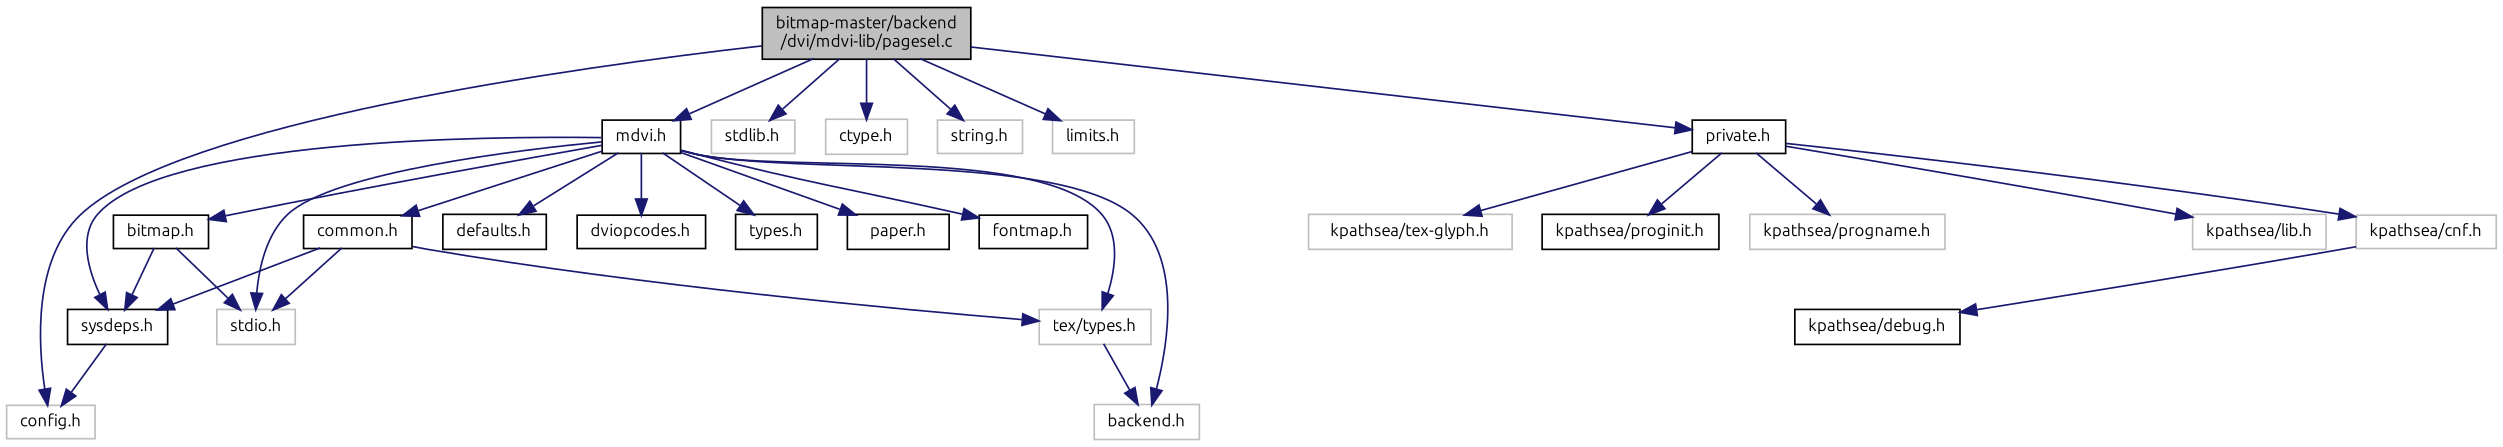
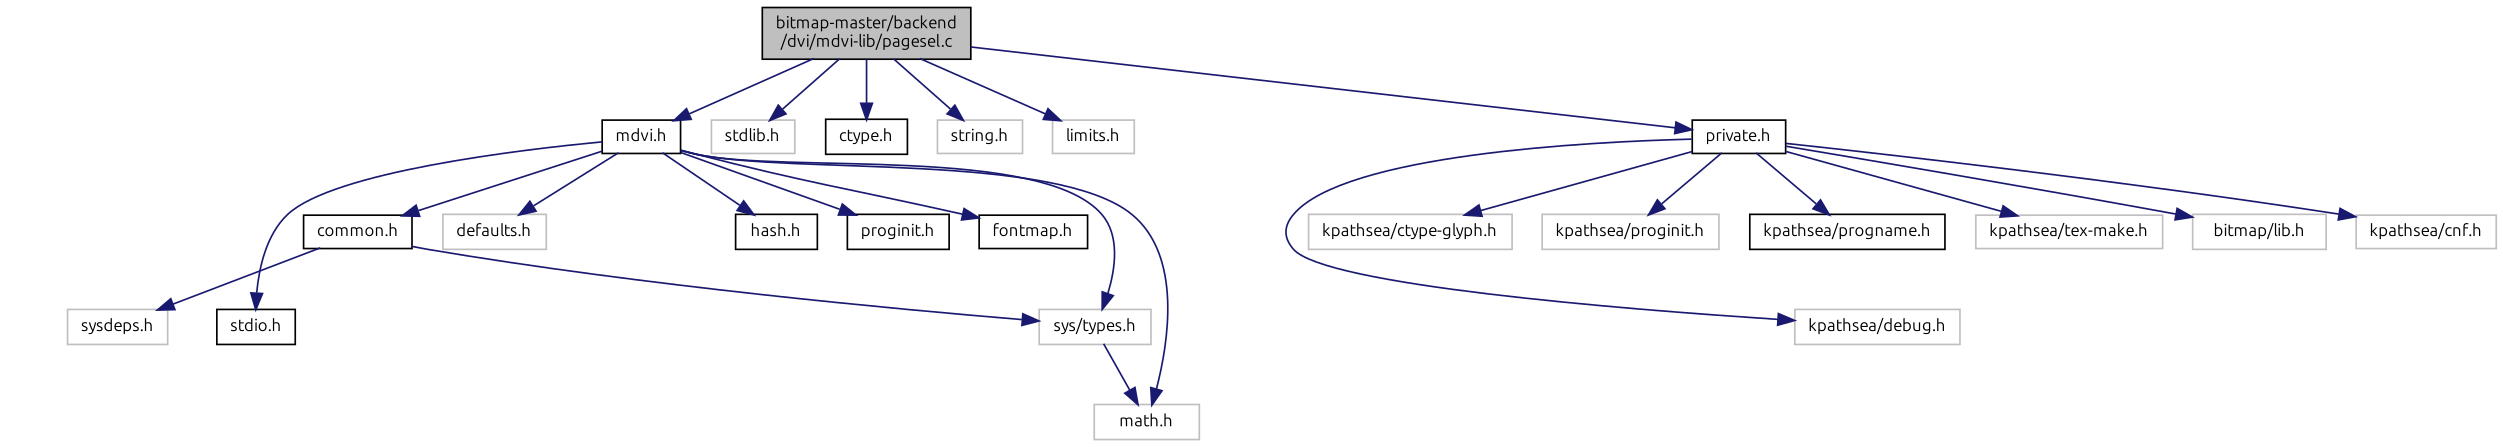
node "ctype.h": color grey75 -> black
edge "mdvi.h" -> "sysdeps.h": removed
node "bitmap.h": removed
node "defaults.h": color black -> grey75
node "dviopcodes.h": removed
node "types.h": label "types.h" -> "hash.h"
node "paper.h": label "paper.h" -> "proginit.h"
node "kpathsea/tex-glyph.h": label "kpathsea/tex-glyph.h" -> "kpathsea/ctype-glyph.h"
node "kpathsea/proginit.h": color black -> grey75
node "kpathsea/progname.h": color grey75 -> black
node "kpathsea/tex-make.h": added
node "kpathsea/lib.h": label "kpathsea/lib.h" -> "bitmap/lib.h"
edge "common.h" -> "stdio.h": removed
edge "kpathsea/cnf.h" -> "kpathsea/debug.h": now "private.h" -> "kpathsea/debug.h"
node "sysdeps.h": color black -> grey75
node "stdio.h": color grey75 -> black
node "tex/types.h": label "tex/types.h" -> "sys/types.h"
node "kpathsea/debug.h": color black -> grey75
node "config.h": removed
node "backend.h": label "backend.h" -> "math.h"
